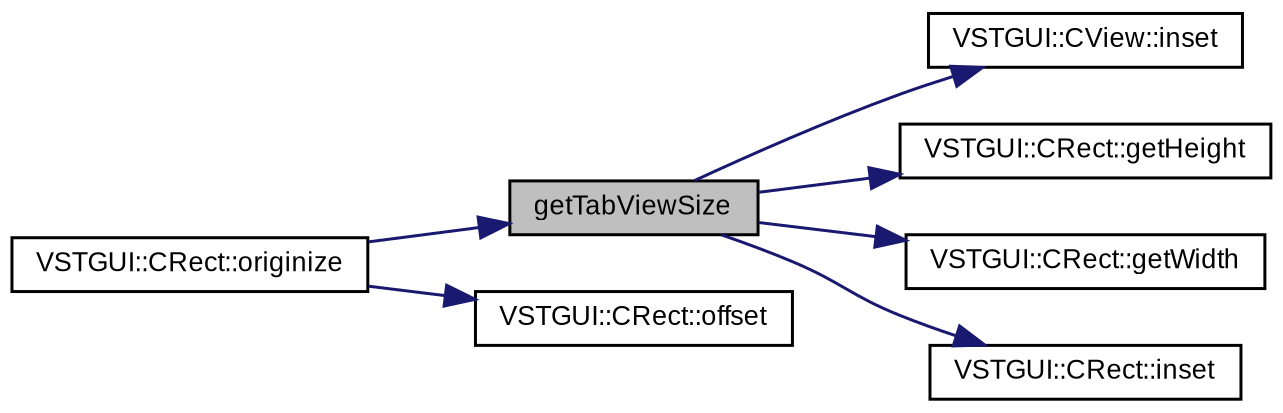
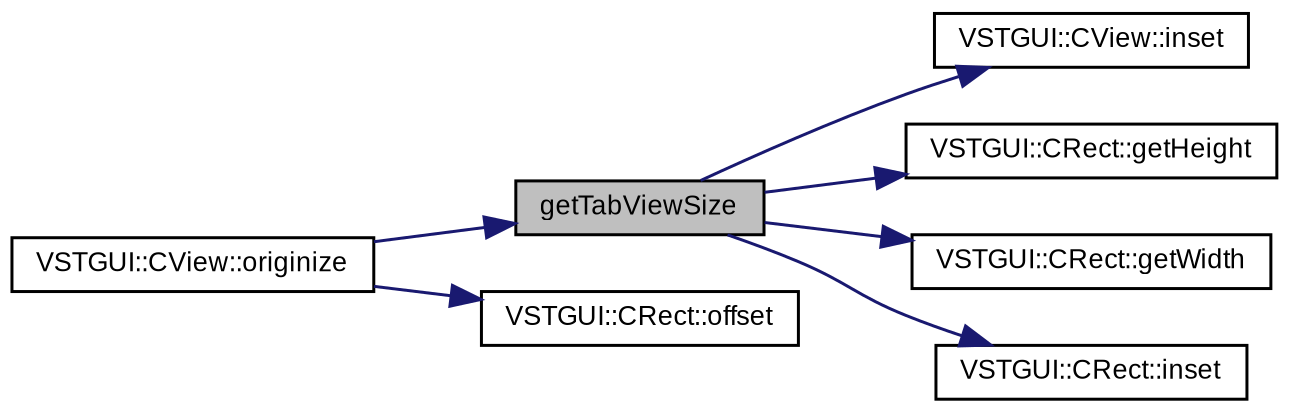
node "VSTGUI::CRect::originize": label "VSTGUI::CRect::originize" -> "VSTGUI::CView::originize"
